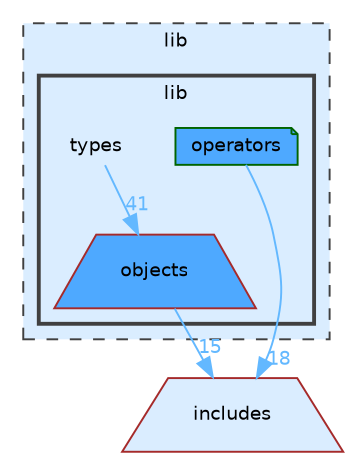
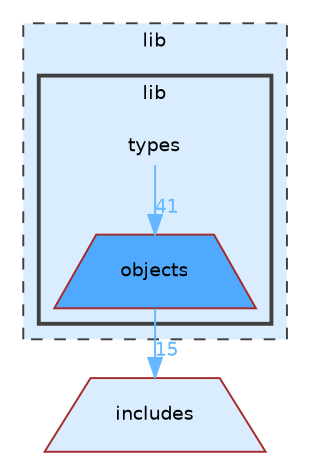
node "operators": removed
